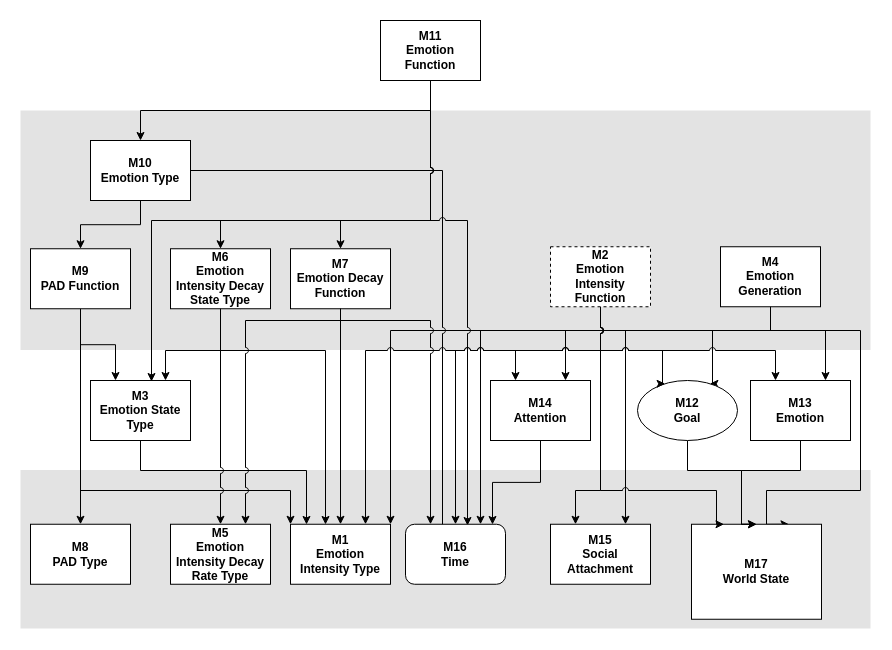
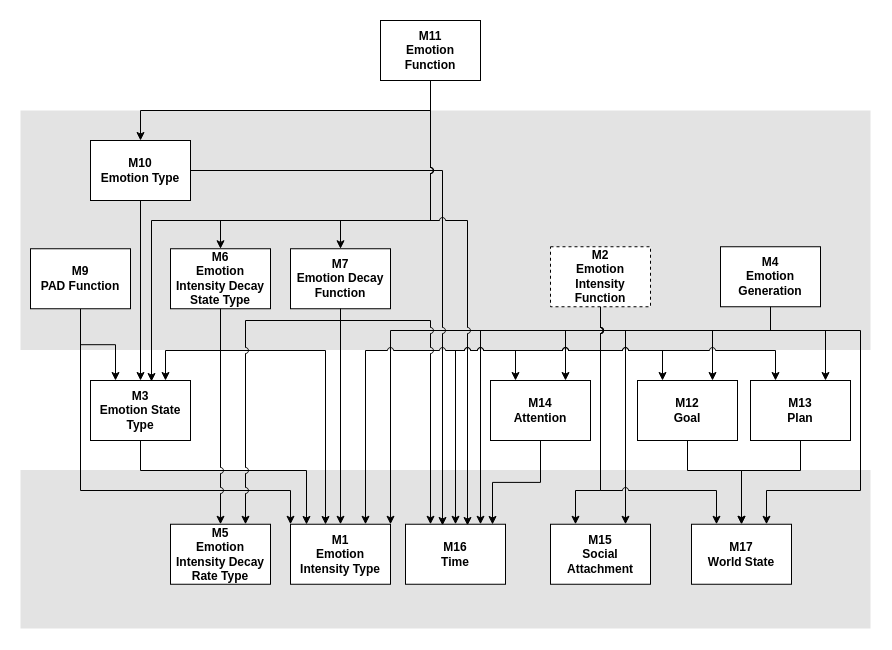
edge "M10 Emotion Type" -> "M9 PAD Function": now "M10 Emotion Type" -> "M3 Emotion State Type"
node "M12 Goal": shape ellipse -> rectangle
node "M13 Emotion": label "M13 Emotion" -> "M13 Plan"
edge "M9 PAD Function" -> "M8 PAD Type": removed
edge "M10 Emotion Type" -- "M16 Time": arrowhead none -> classic
node "M8 PAD Type": removed
node "M16 Time": shape rounded rectangle -> rectangle
node "M17 World State": size 130x95 -> 100x60
